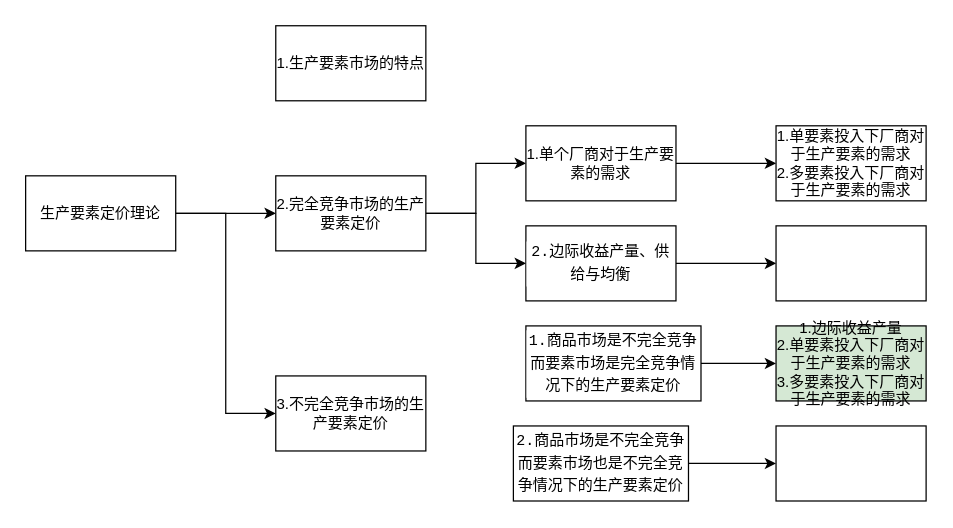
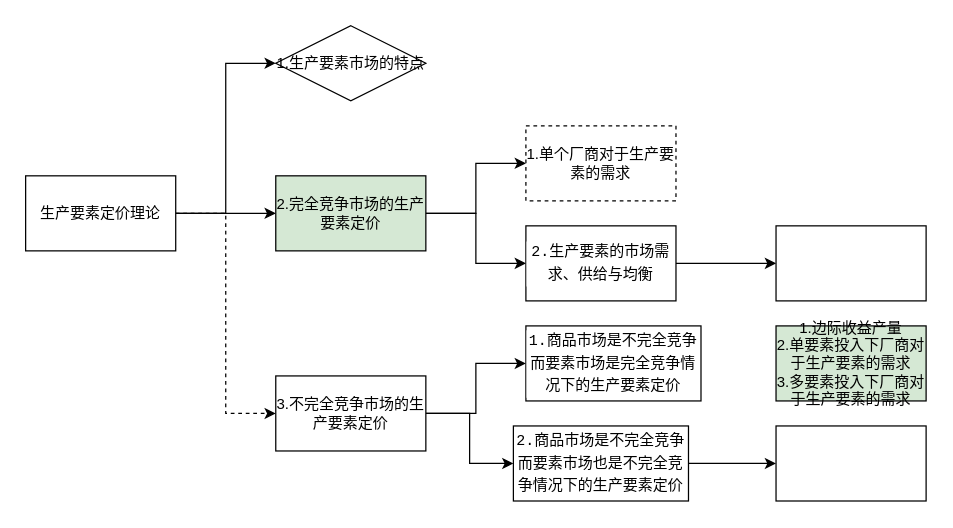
node "1.生产要素市场的特点": shape rectangle -> diamond
edge "生产要素定价理论" -> "1.生产要素市场的特点": added
node "1.单个厂商对于生产要素的需求": style solid -> dashed
edge "1.单个厂商对于生产要素的需求" -> "1.单要素投入下厂商对于生产要素的需求 2.多要素投入下厂商对于生产要素的需求": removed
node "1.单要素投入下厂商对于生产要素的需求 2.多要素投入下厂商对于生产要素的需求": removed
node "2.完全竞争市场的生产要素定价": fillcolor #ffffff -> #d5e8d4
node "2.边际收益产量、供给与均衡": label "2.边际收益产量、供给与均衡" -> "2.生产要素的市场需求、供给与均衡"
edge "生产要素定价理论" -> "3.不完全竞争市场的生产要素定价": style solid -> dashed
edge "1.商品市场是不完全竞争而要素市场是完全竞争情况下的生产要素定价" -> "1.边际收益产量 2.单要素投入下厂商对于生产要素的需求 3.多要素投入下厂商对于生产要素的需求": removed
edge "3.不完全竞争市场的生产要素定价" -> "1.商品市场是不完全竞争而要素市场是完全竞争情况下的生产要素定价": added
edge "3.不完全竞争市场的生产要素定价" -> "2.商品市场是不完全竞争而要素市场也是不完全竞争情况下的生产要素定价": added
